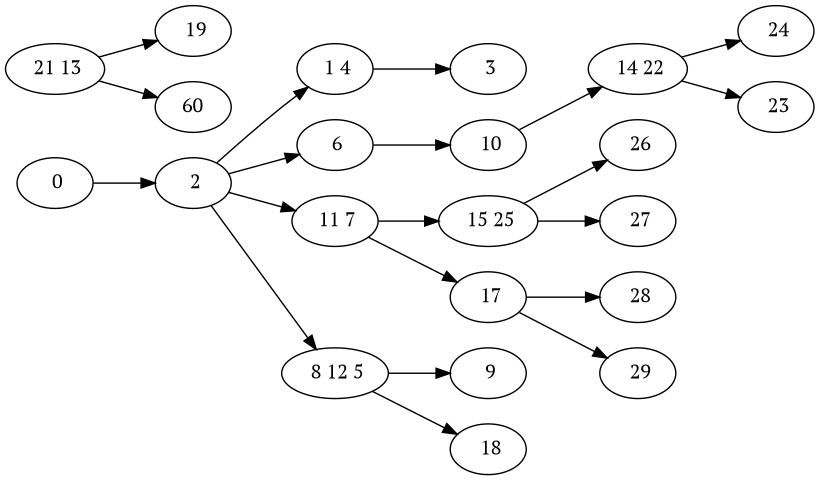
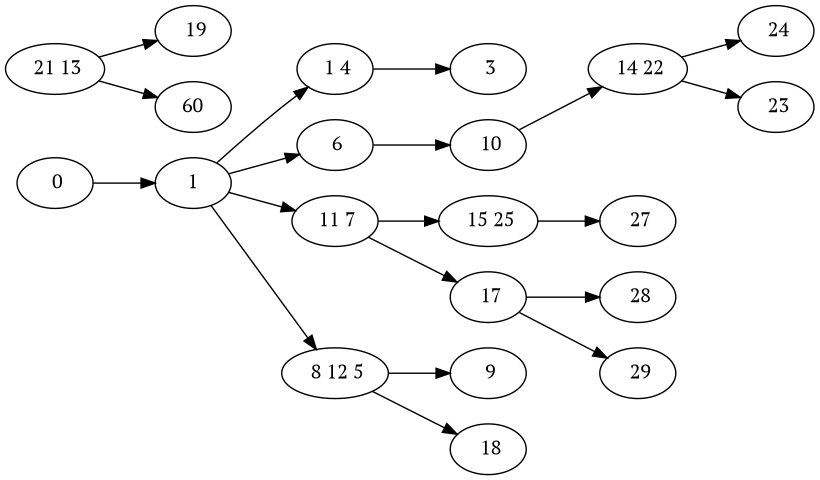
node "26": removed
node "2": label "2" -> "1"
